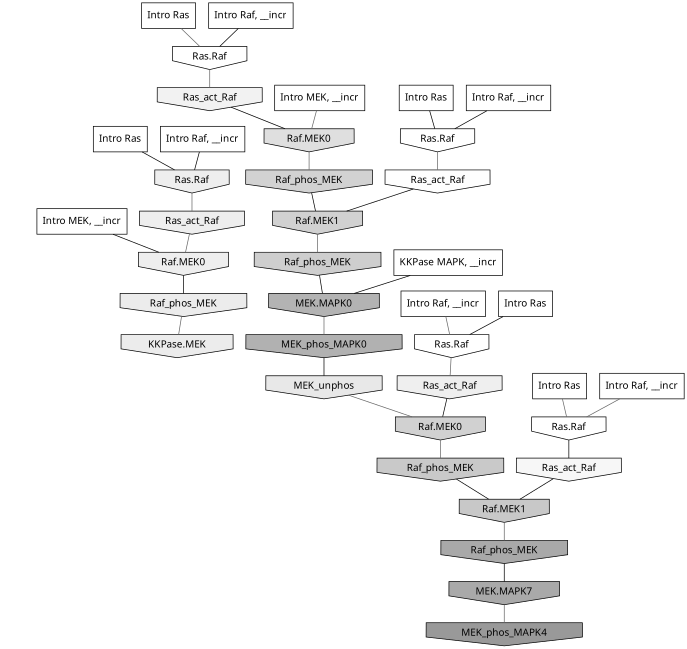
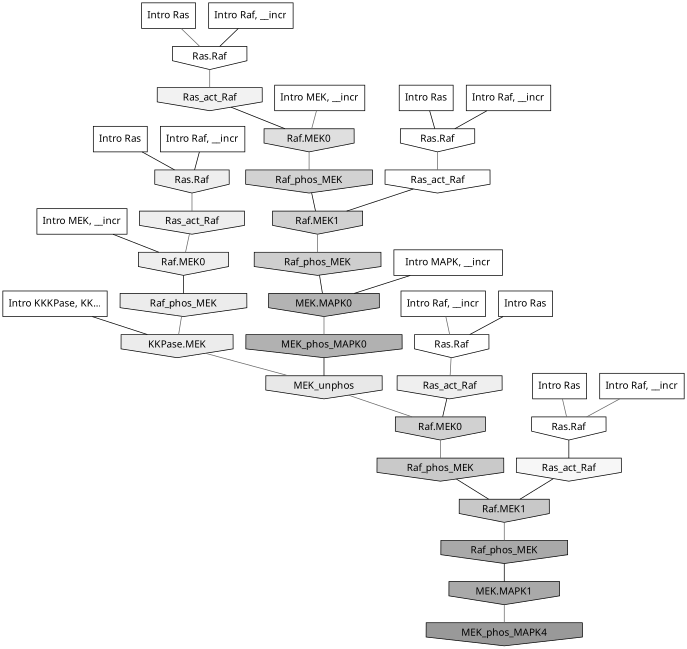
node "KKPase MAPK, __incr": label "KKPase MAPK, __incr" -> "Intro MAPK, __incr"
node "Intro KKKPase, KK...": added
edge "KKPase.MEK" -- "MEK_unphos": added
node "MEK.MAPK7": label "MEK.MAPK7" -> "MEK.MAPK1"
